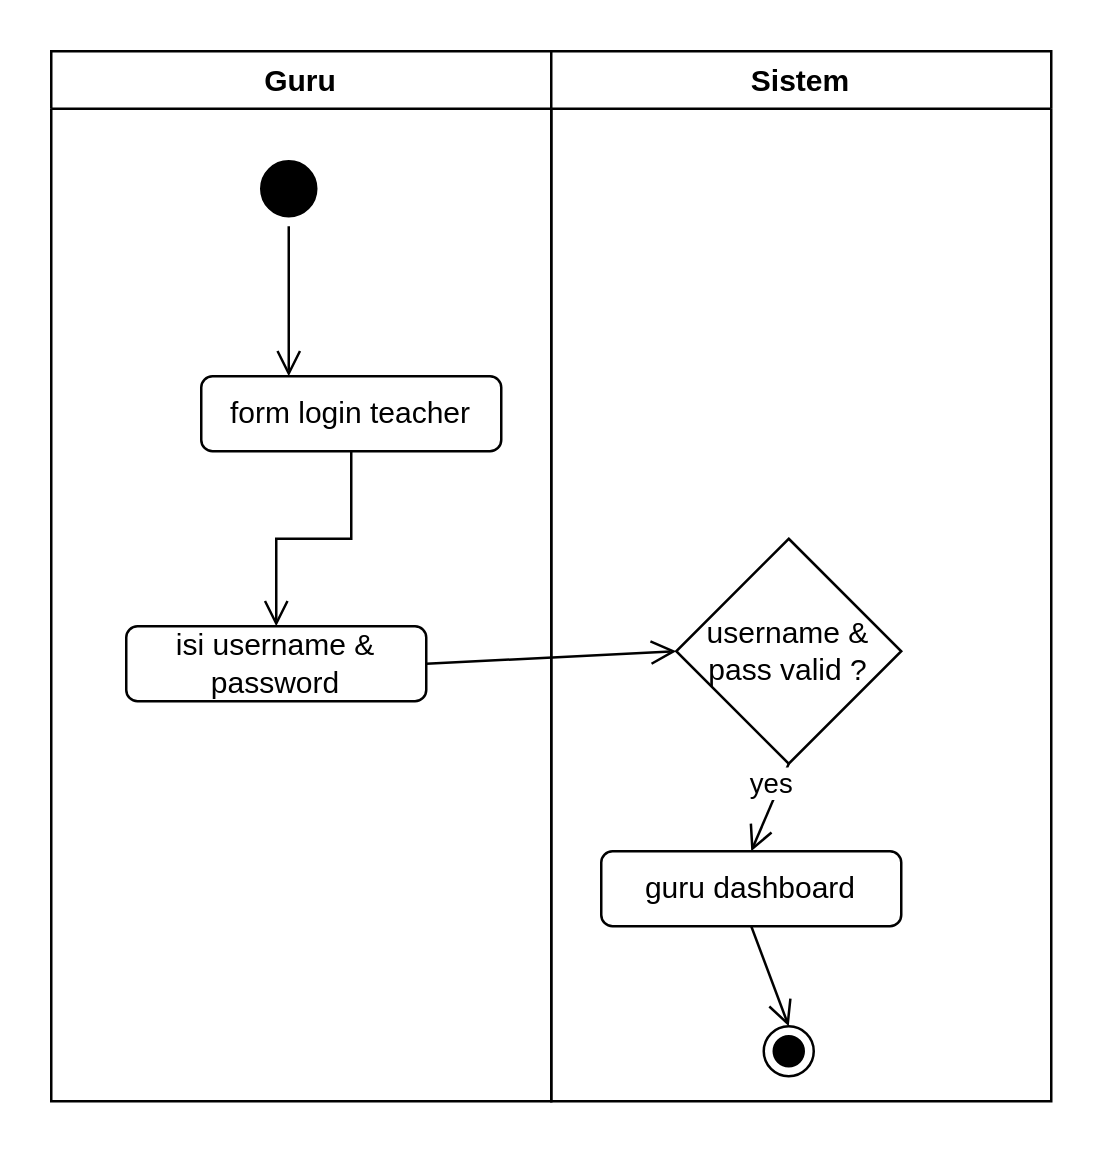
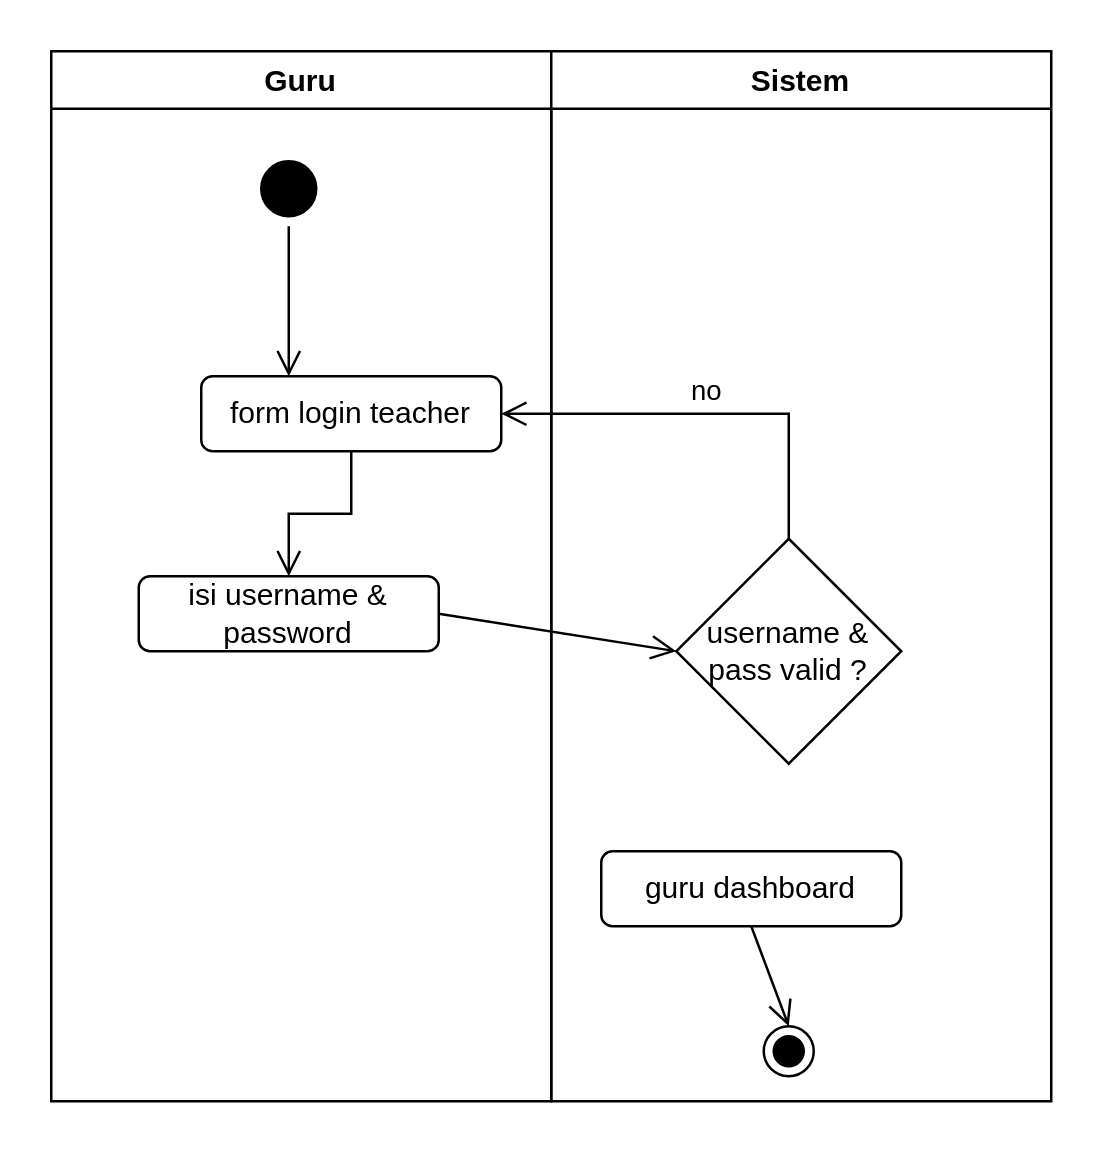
edge "username & pass valid ?" -> "form login teacher": added, label "no"
node "isi username & password": moved (276, 664) -> (289, 614)
edge "username & pass valid ?" -> "guru dashboard": removed, label "yes"
